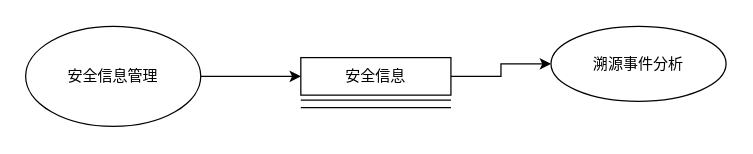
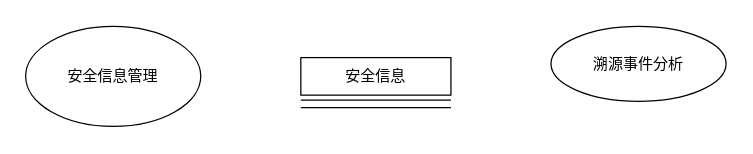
edge "安全信息" -> "溯源事件分析": removed
edge "安全信息管理" -> "安全信息": removed
